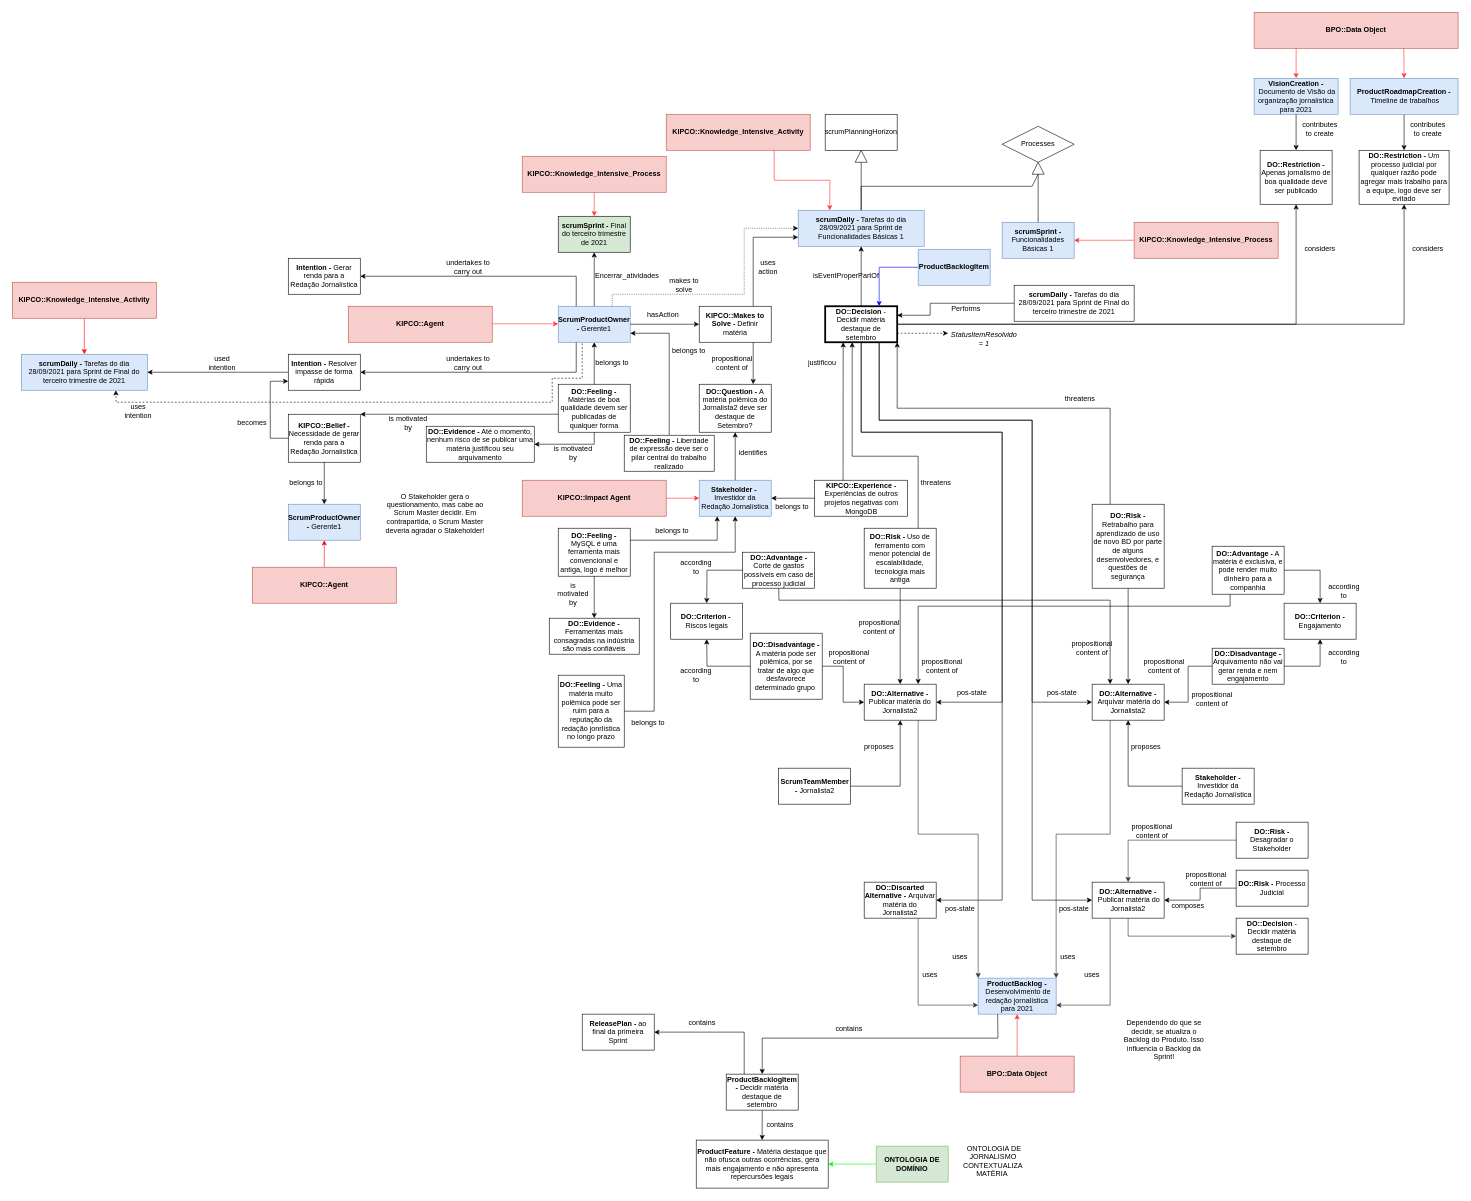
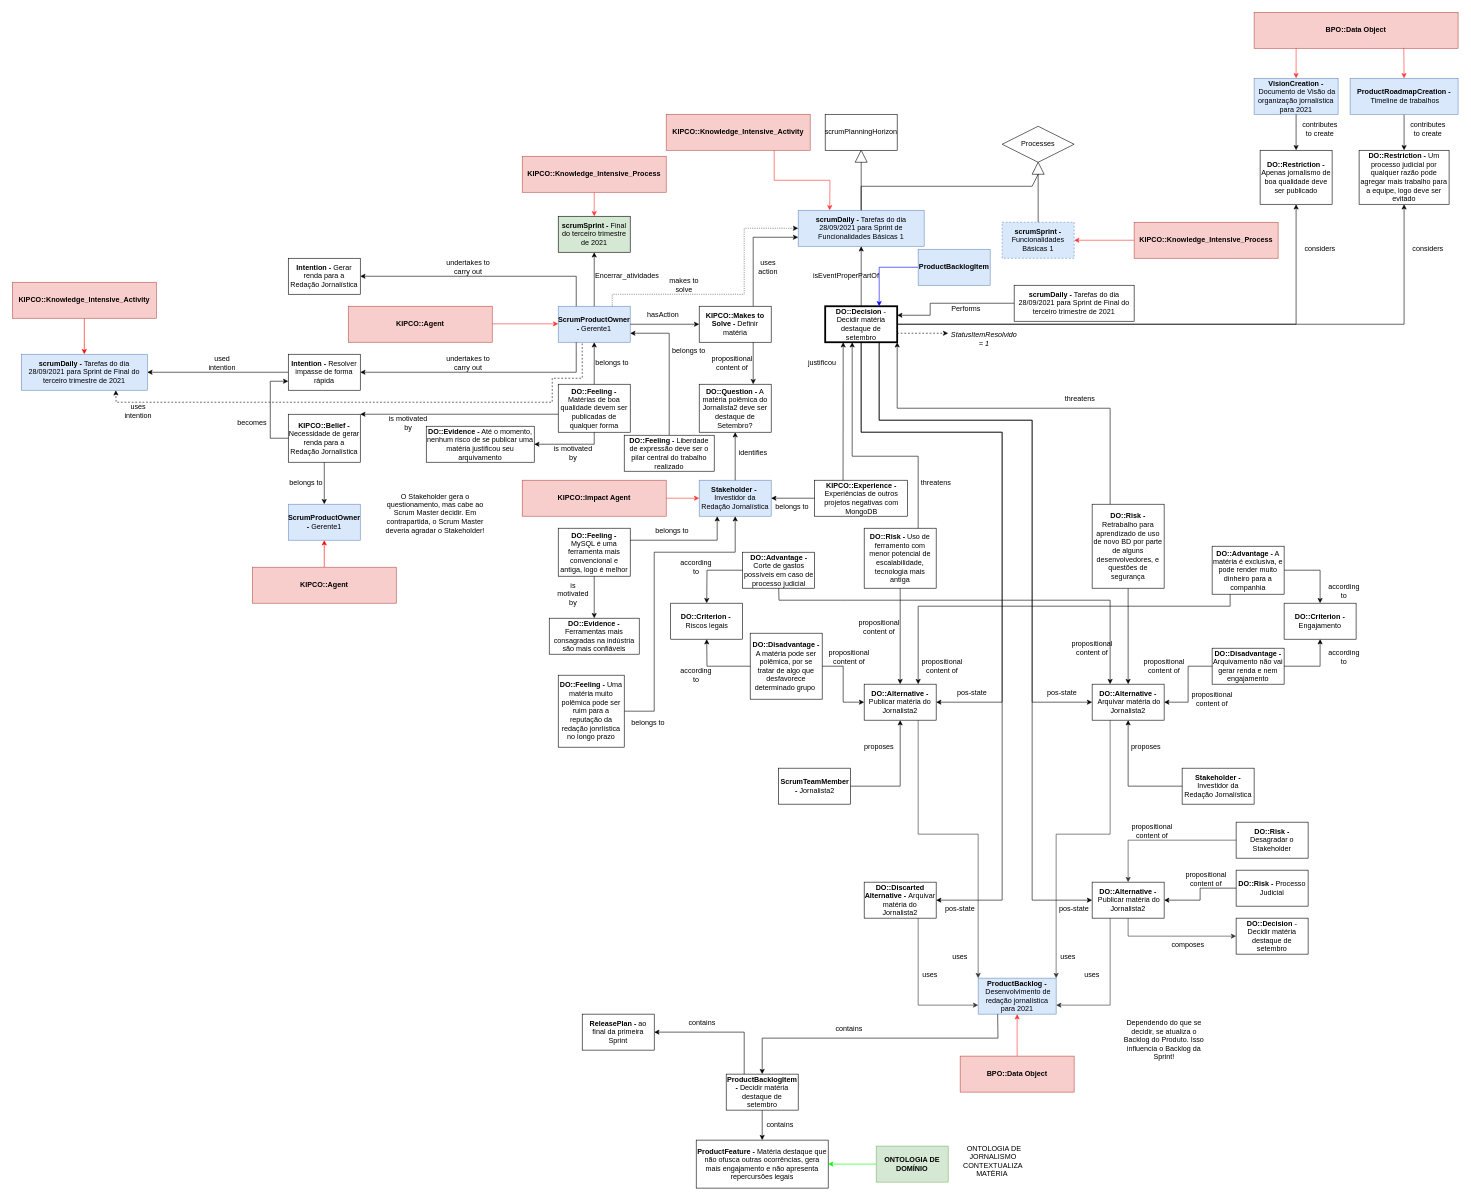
node "scrumSprint - Funcionalidades Básicas 1": style solid -> dashed
node "composes": moved (1188, 906) -> (1188, 945)
